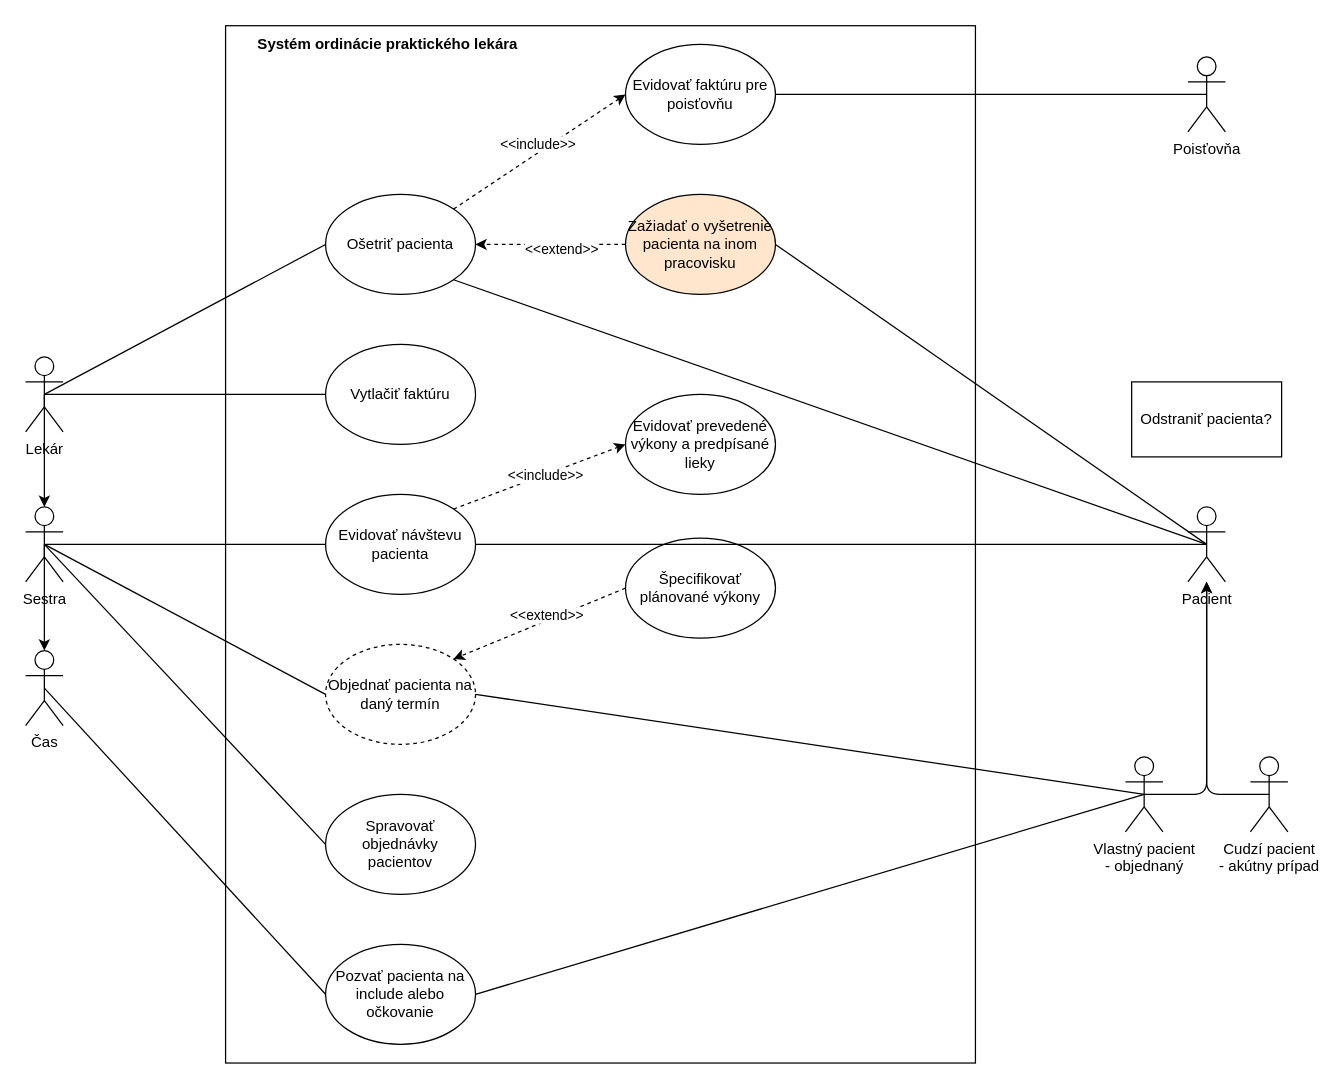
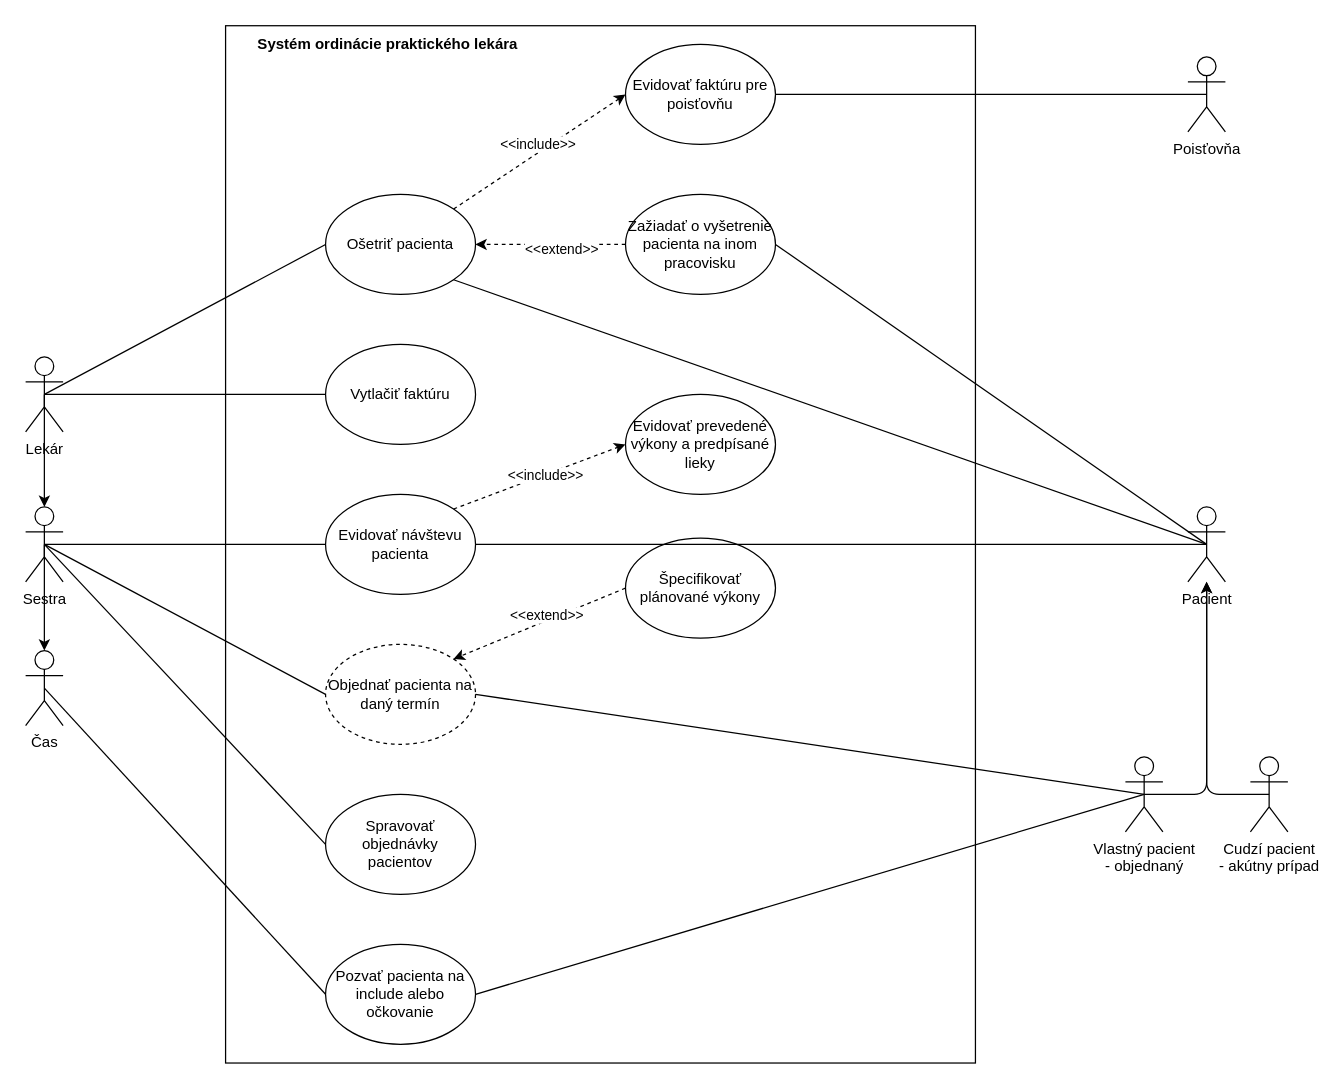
node "Zažiadať o vyšetrenie pacienta na inom pracovisku": fillcolor #ffe6cc -> #ffffff
node "Odstraniť pacienta?": removed
